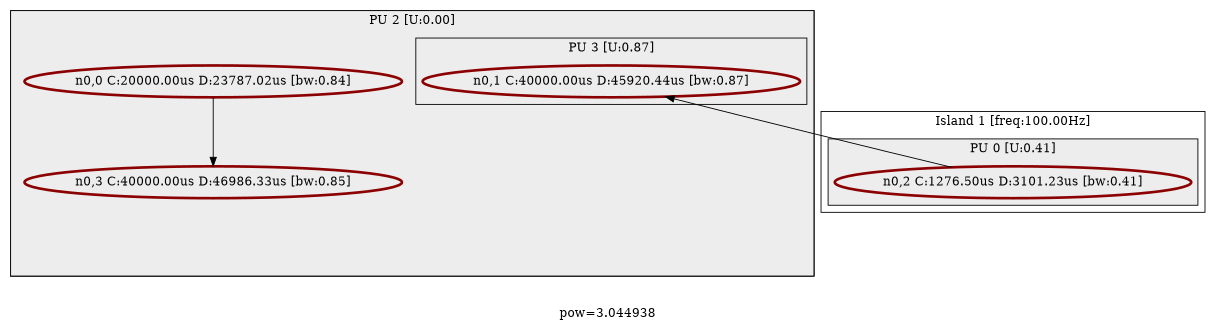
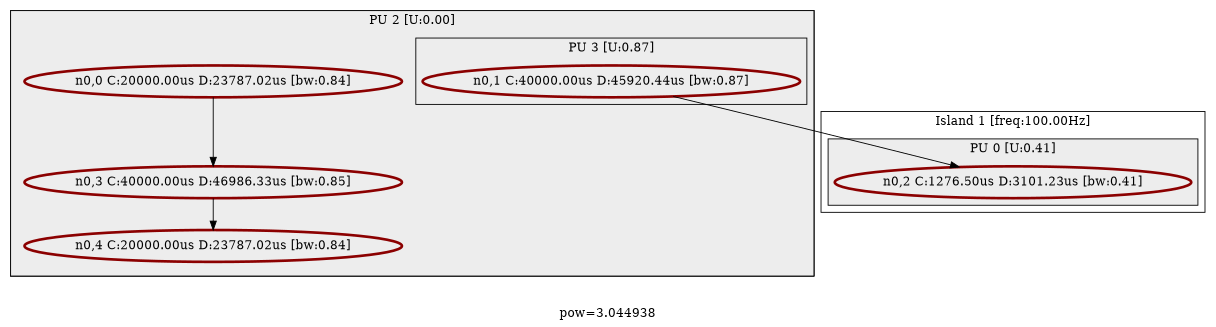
edge "n0,2 C:1276.50us D:3101.23us [bw:0.41]" -> "n0,1 C:40000.00us D:45920.44us [bw:0.87]": reversed
node "n0,4 C:20000.00us D:23787.02us [bw:0.84]": added
